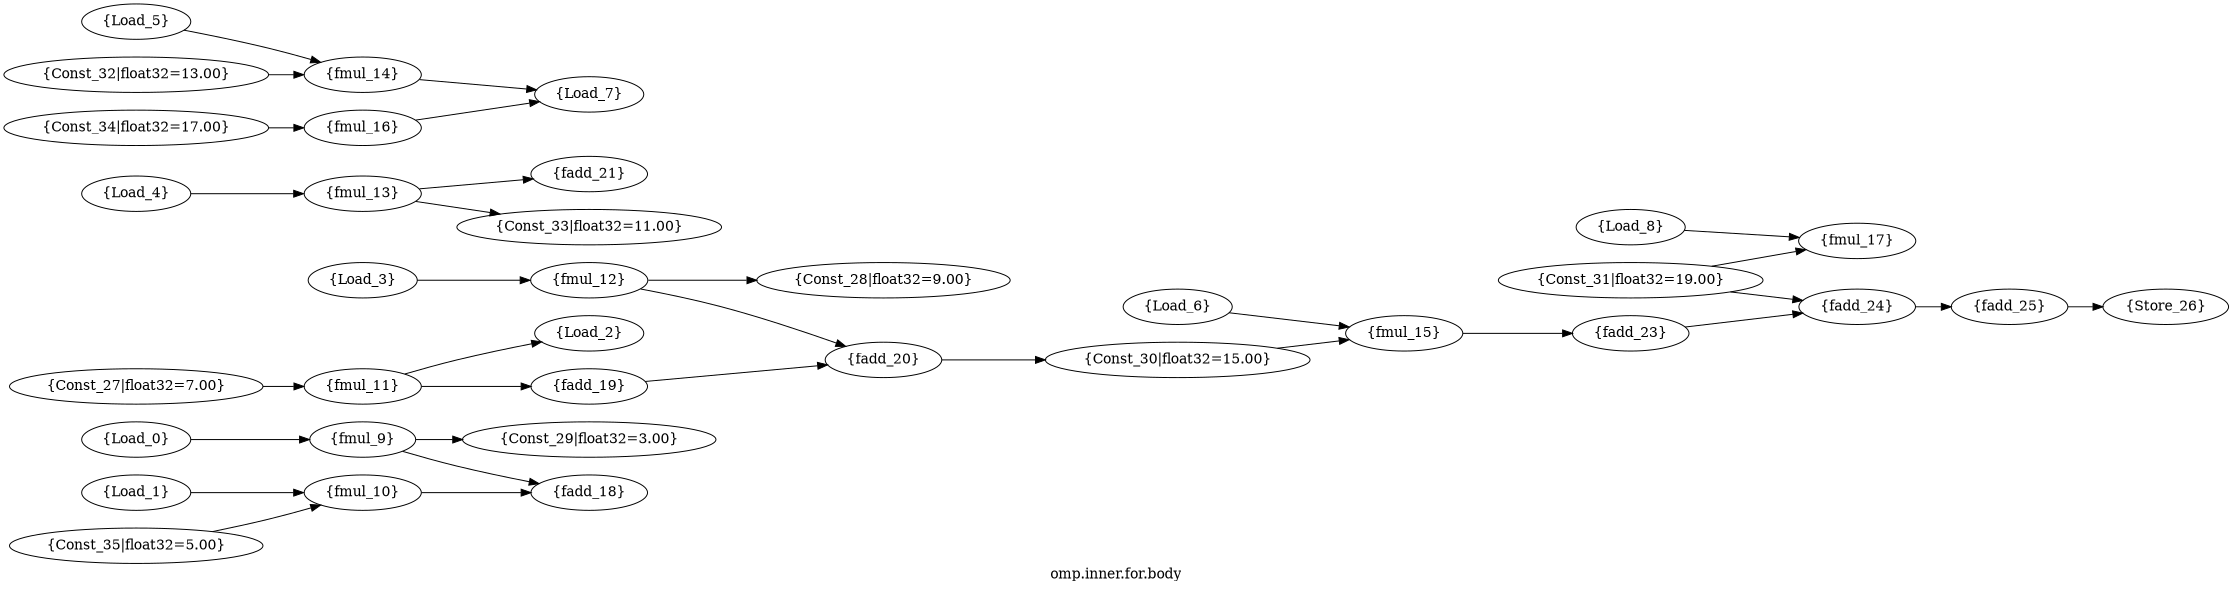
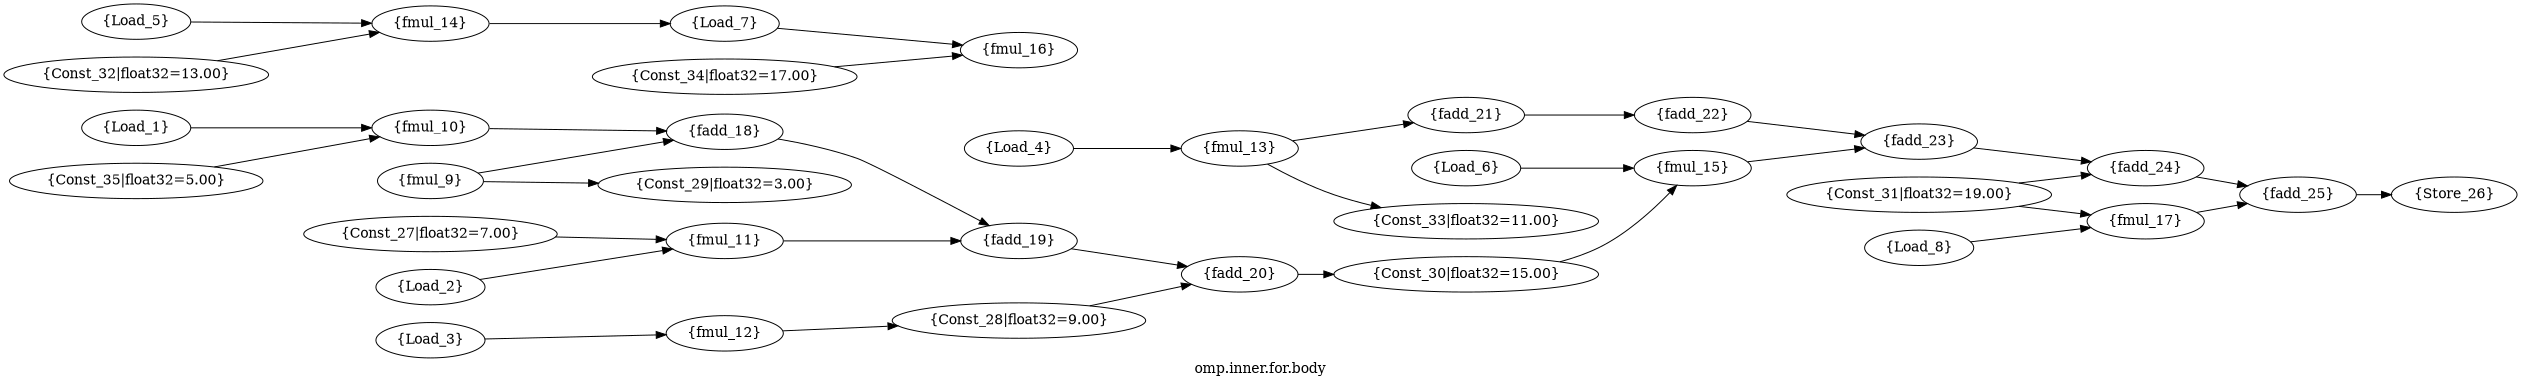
edge "{fmul_16}" -> "{Load_7}": reversed
node "{fadd_22}": added
edge "{fadd_18}" -> "{fadd_19}": added
edge "{fmul_17}" -> "{fadd_25}": added
edge "{fmul_12}" -> "{fadd_20}": now "{Const_28|float32=9.00}" -> "{fadd_20}"
edge "{fmul_11}" -> "{Load_2}": reversed
node "{Load_0}": removed
